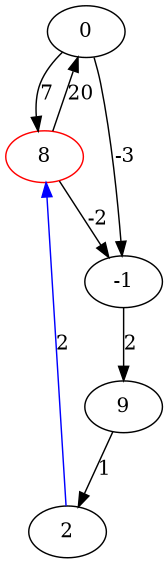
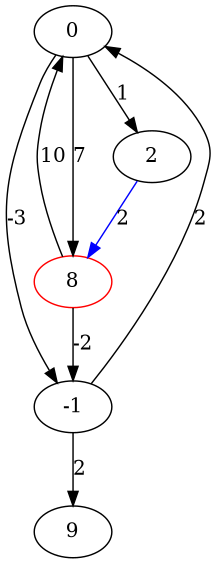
edge "8" -> "0": label "20" -> "10"
edge "-1" -> "0": added, label "2"
edge "9" -> "2": now "0" -> "2"
